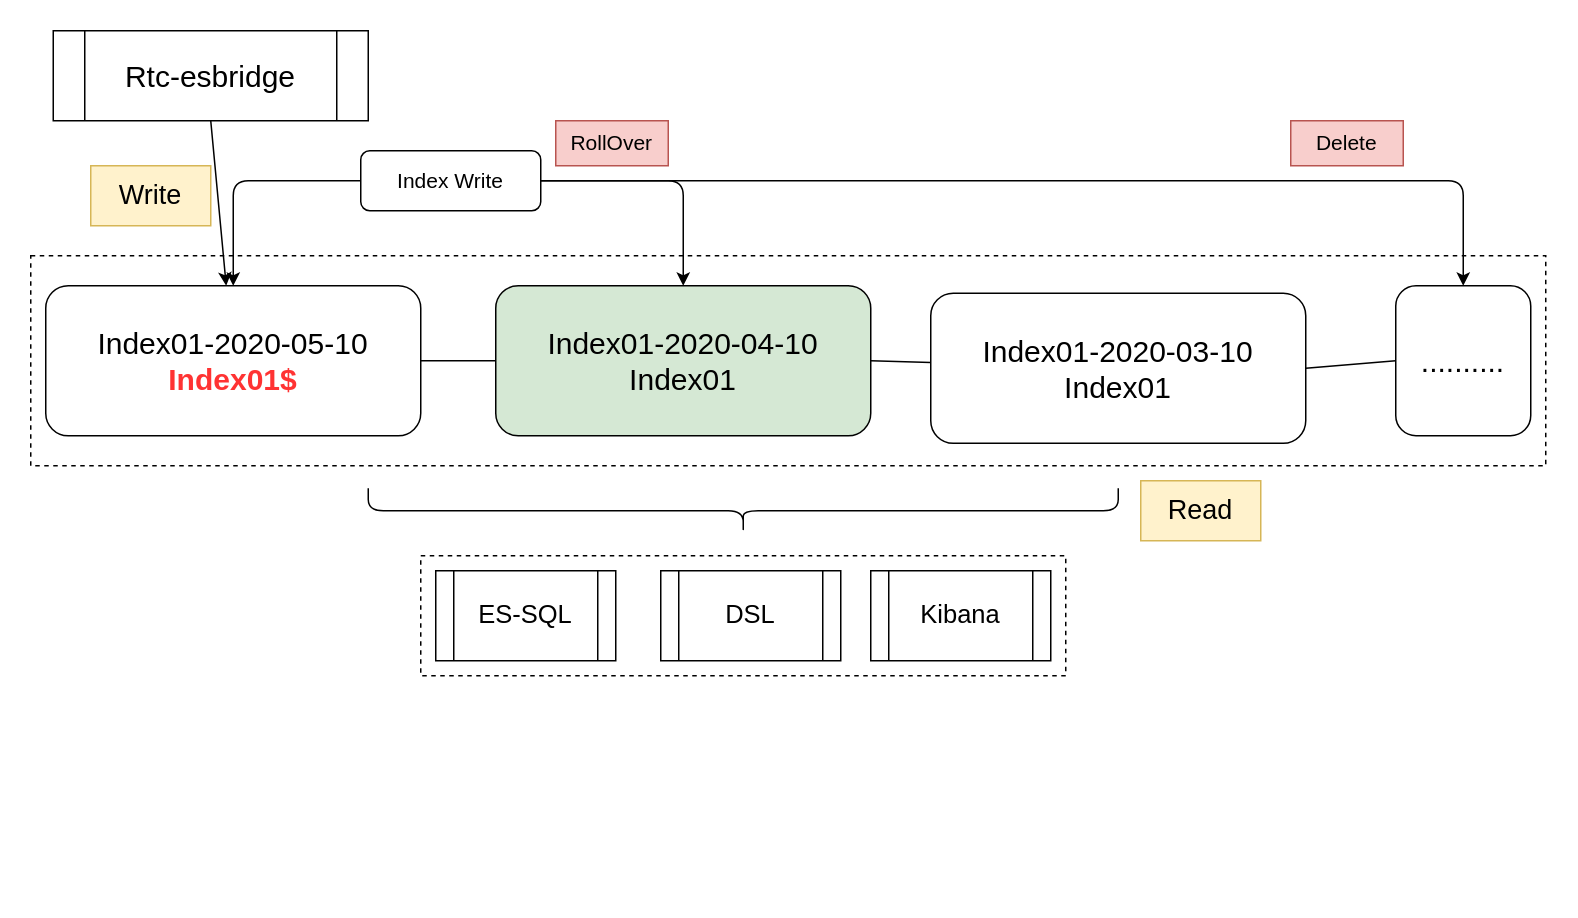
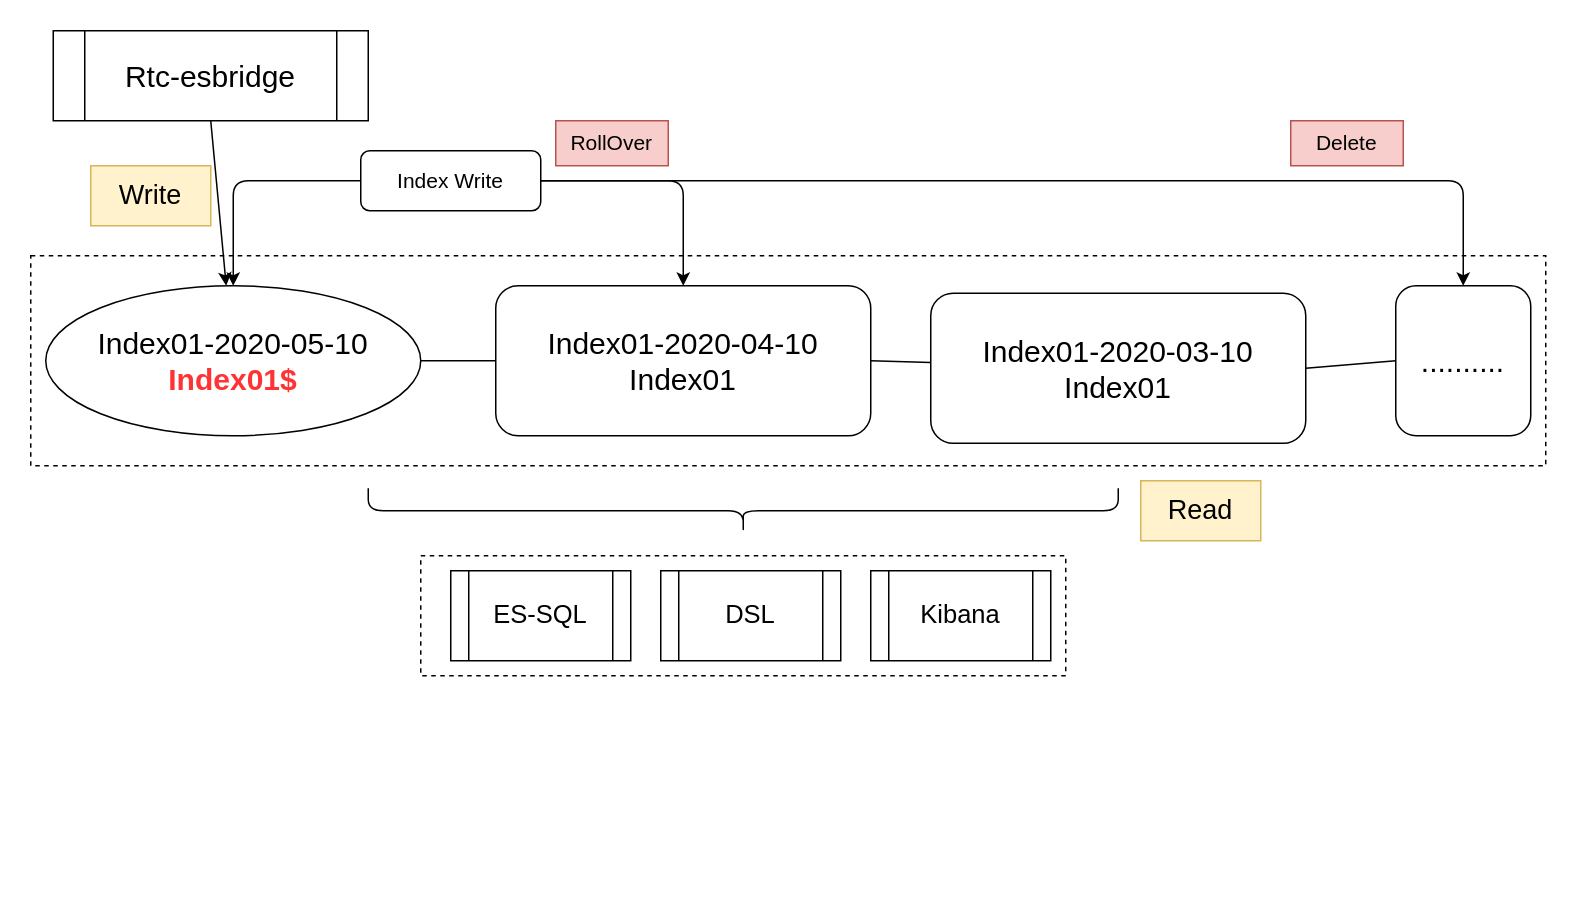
node "Index01-2020-05-10 Index01$": shape rounded rectangle -> ellipse
node "Index01-2020-04-10 Index01": fillcolor #d5e8d4 -> #ffffff
node "ES-SQL": moved (526, 616) -> (541, 616)
